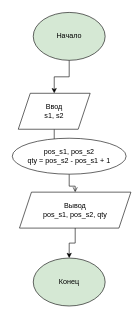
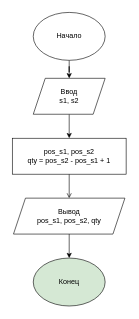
node "Начало": fillcolor #d5e8d4 -> #ffffff
node "Ввод s1, s2": moved (54, 111) -> (69, 96)
node "pos_s1, pos_s2 qty = pos_s2 - pos_s1 + 1": shape ellipse -> rectangle
node "Вывод pos_s1, pos_s2, qty": moved (75, 210) -> (69, 216)
